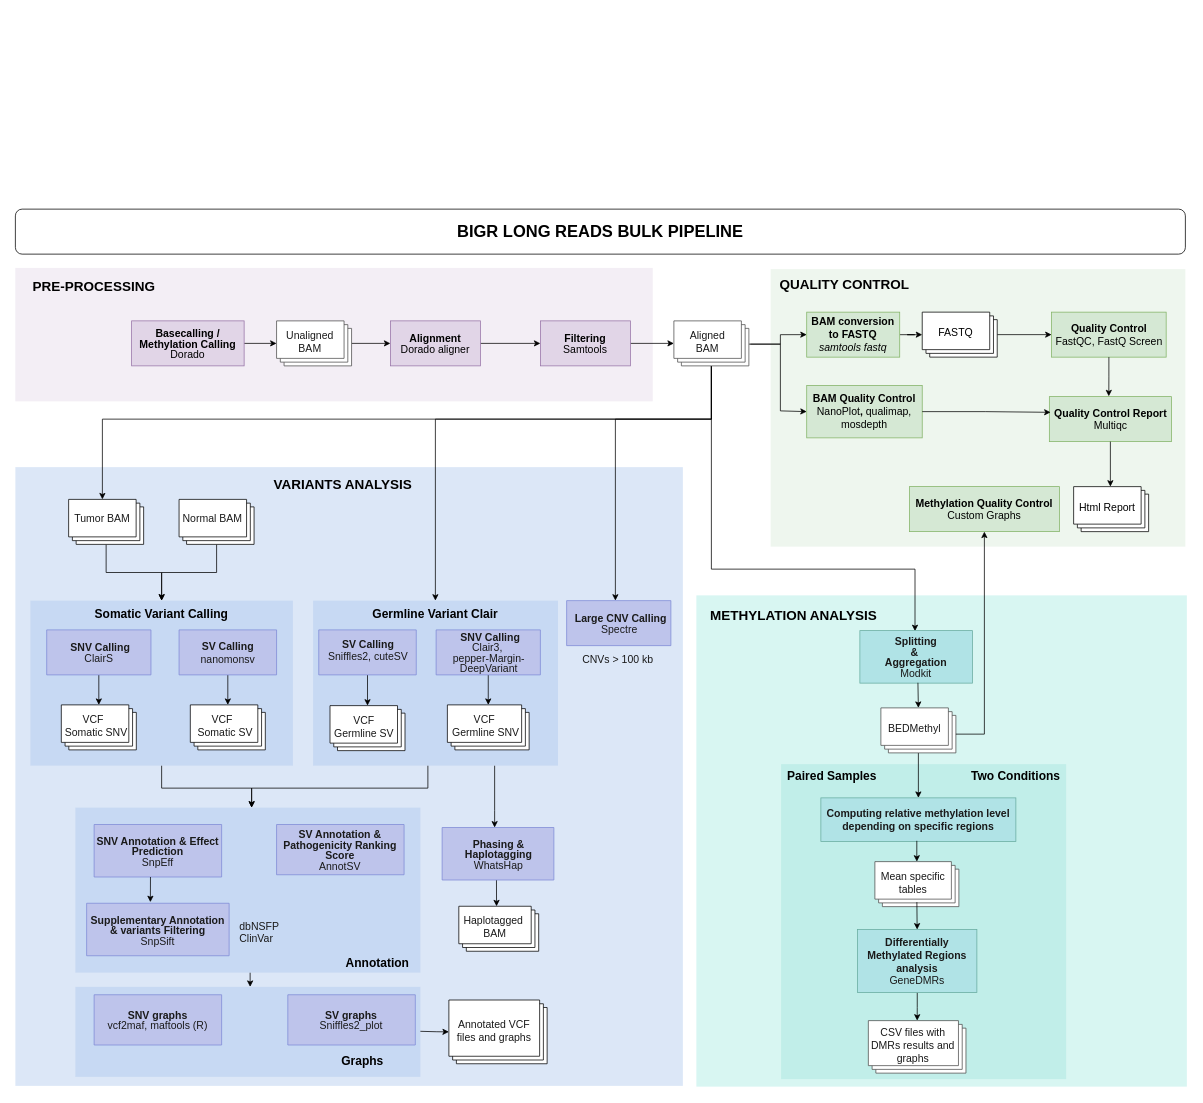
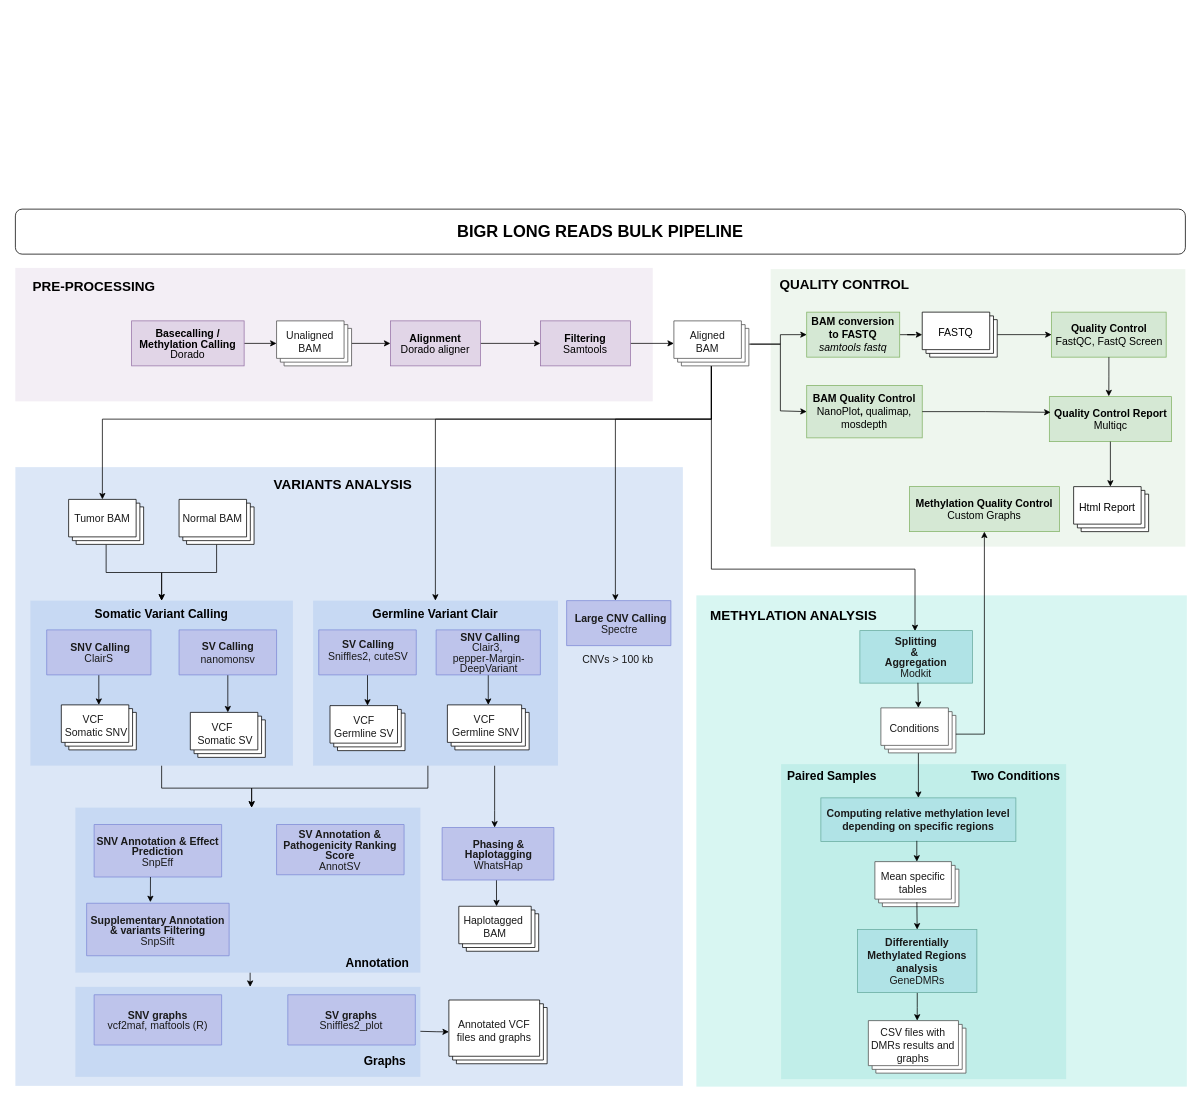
node "VCF Somatic SV": moved (228, 727) -> (228, 735)
node "BEDMethyl": label "BEDMethyl" -> "Conditions"
node "dbNSFP ClinVar": removed
node "Graphs": moved (318, 1061) -> (340, 1061)
